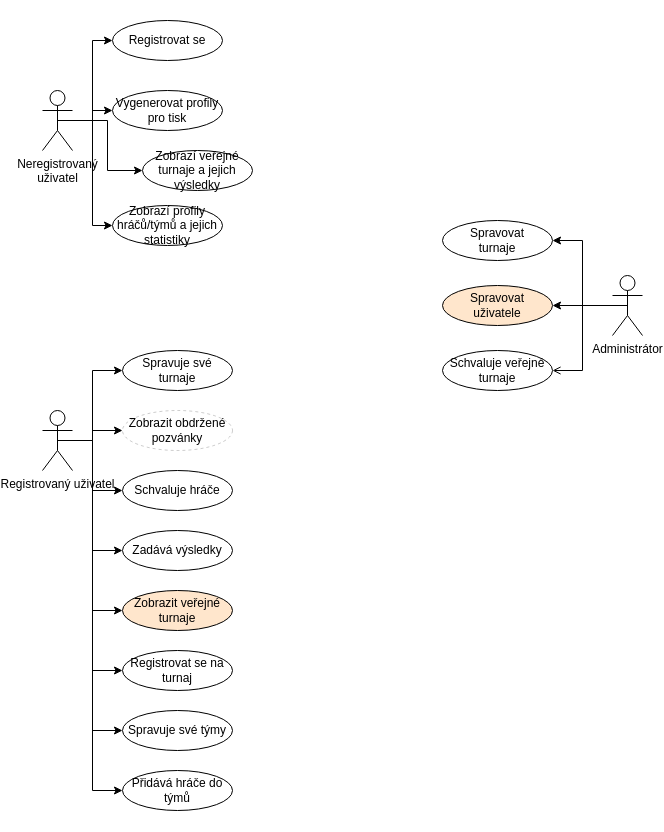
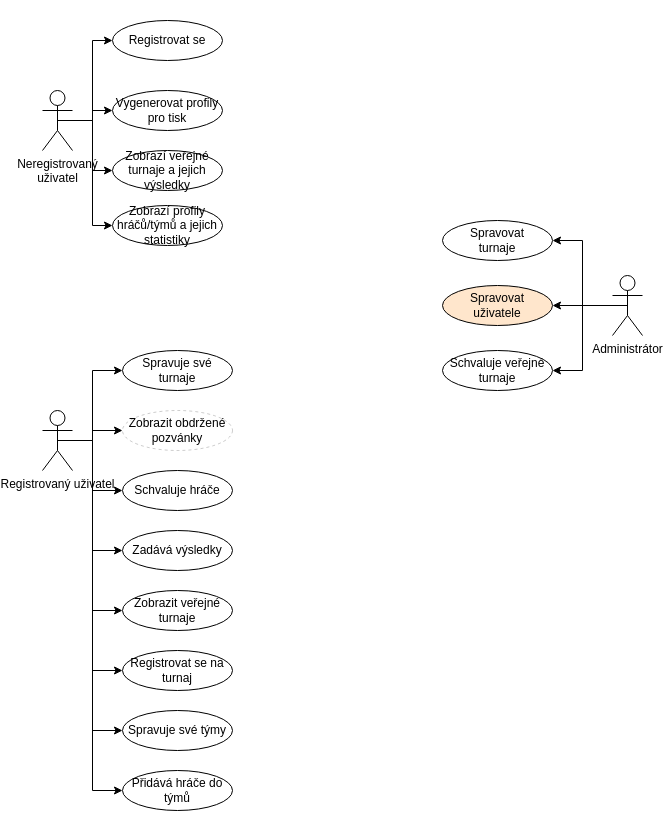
node "Zobrazí veřejné turnaje a jejich výsledky": moved (198, 171) -> (168, 171)
edge "Administrátor" -> "Schvaluje veřejné turnaje": arrowhead open -> classic
node "Zobrazit veřejné turnaje": fillcolor #ffe6cc -> #ffffff
